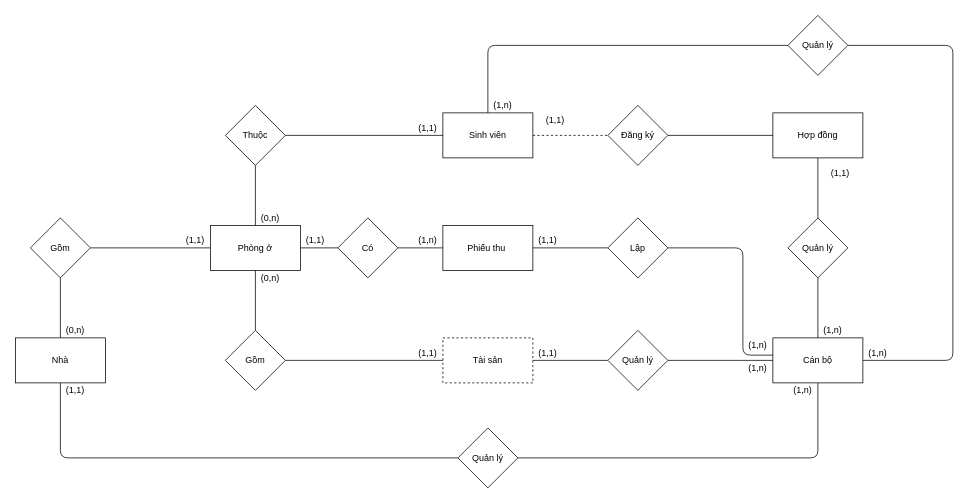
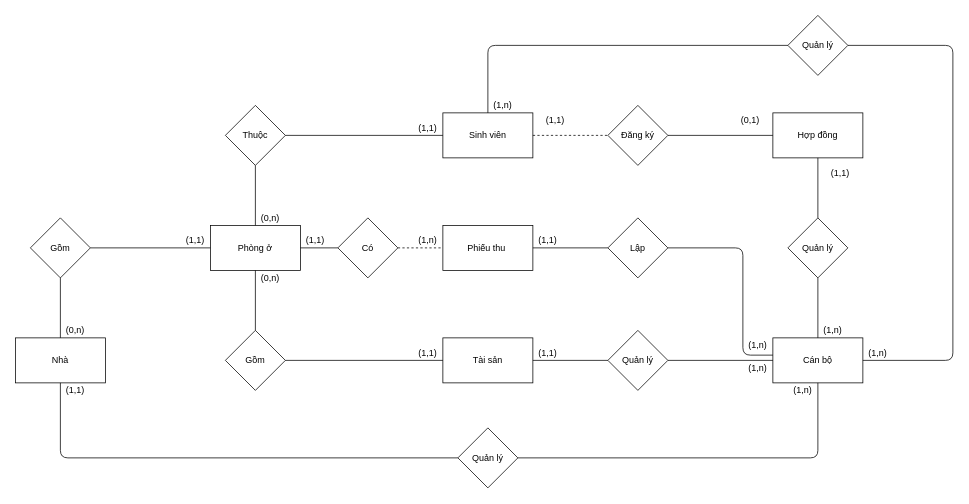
node "(0,1)": added
edge "Có" -- "Phiếu thu": style solid -> dashed
node "Tài sản": style dashed -> solid
